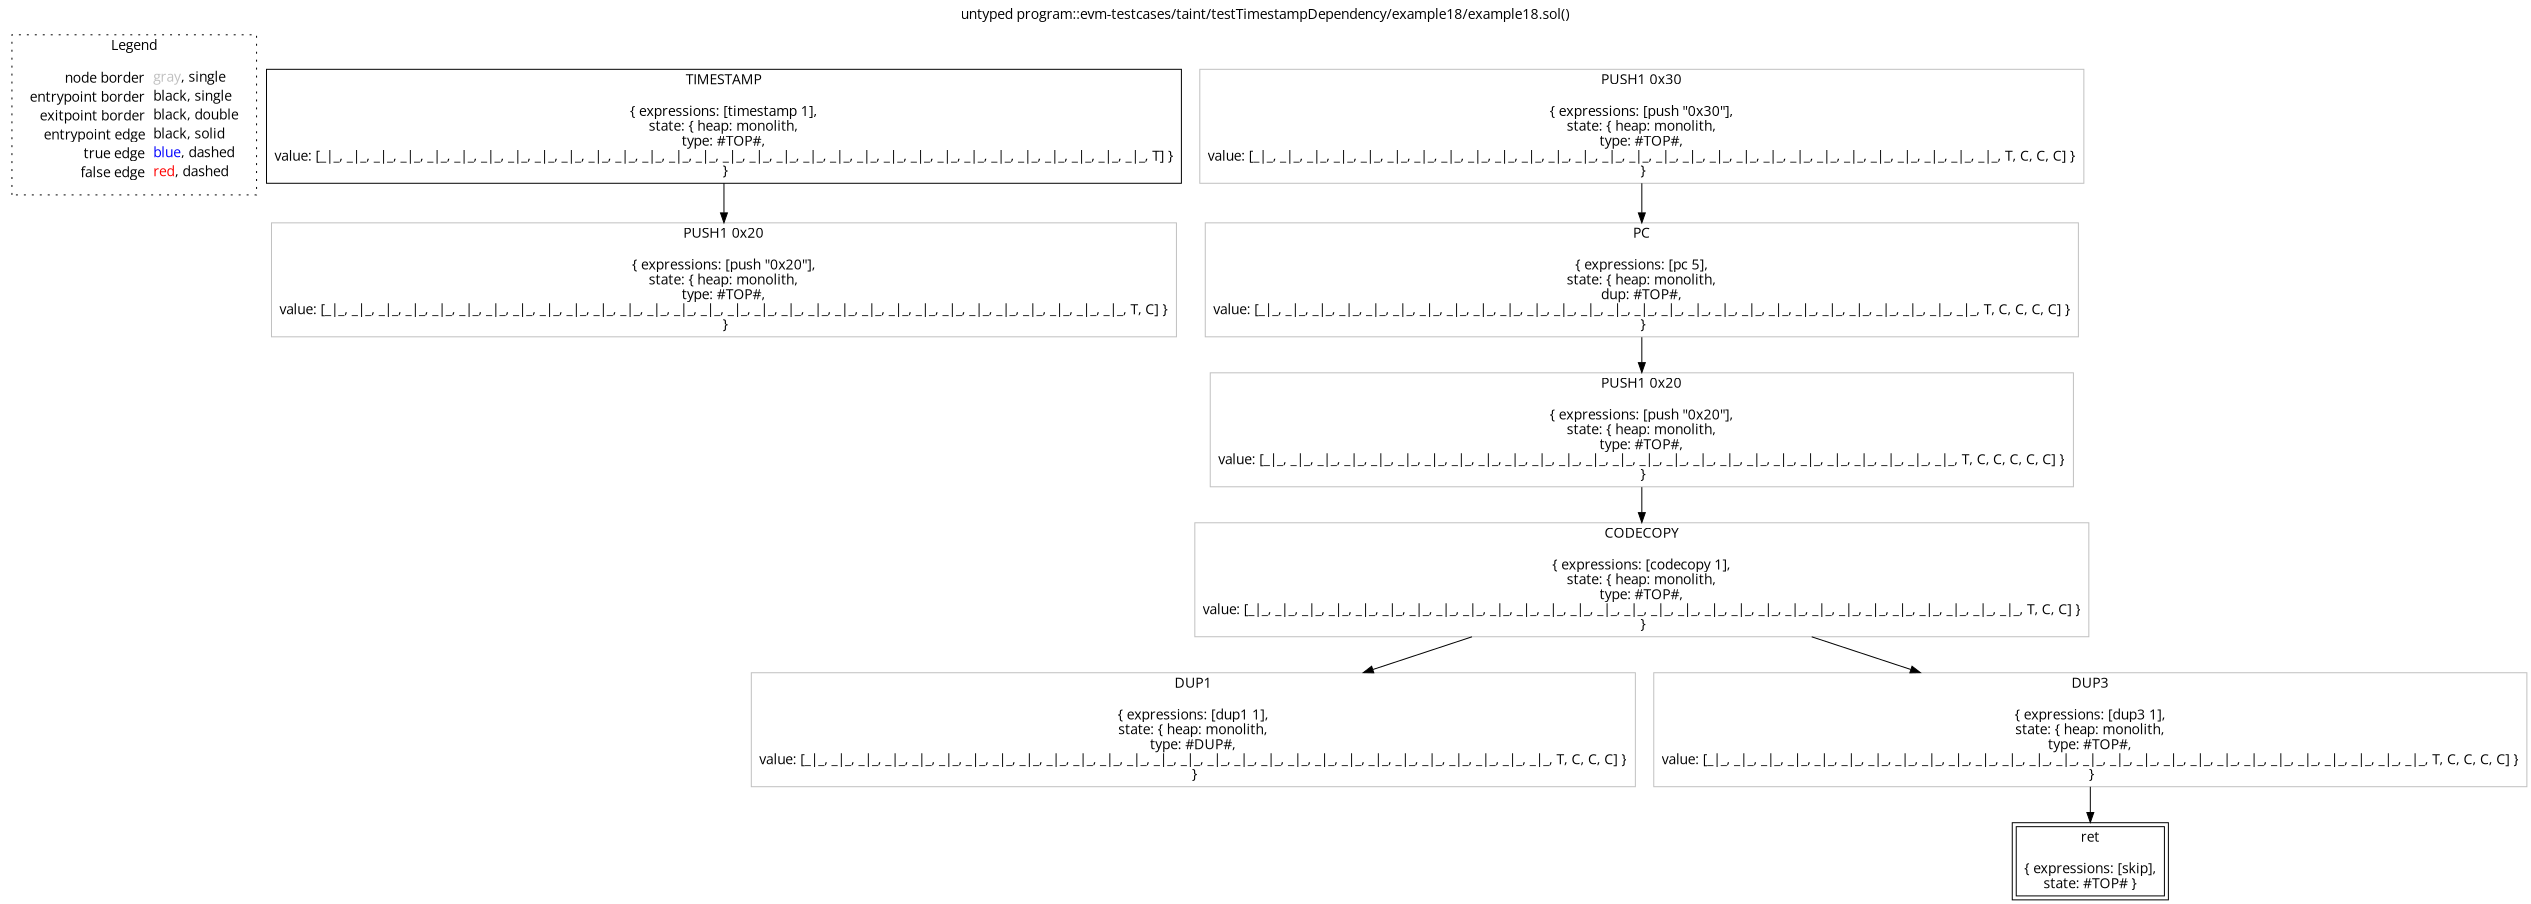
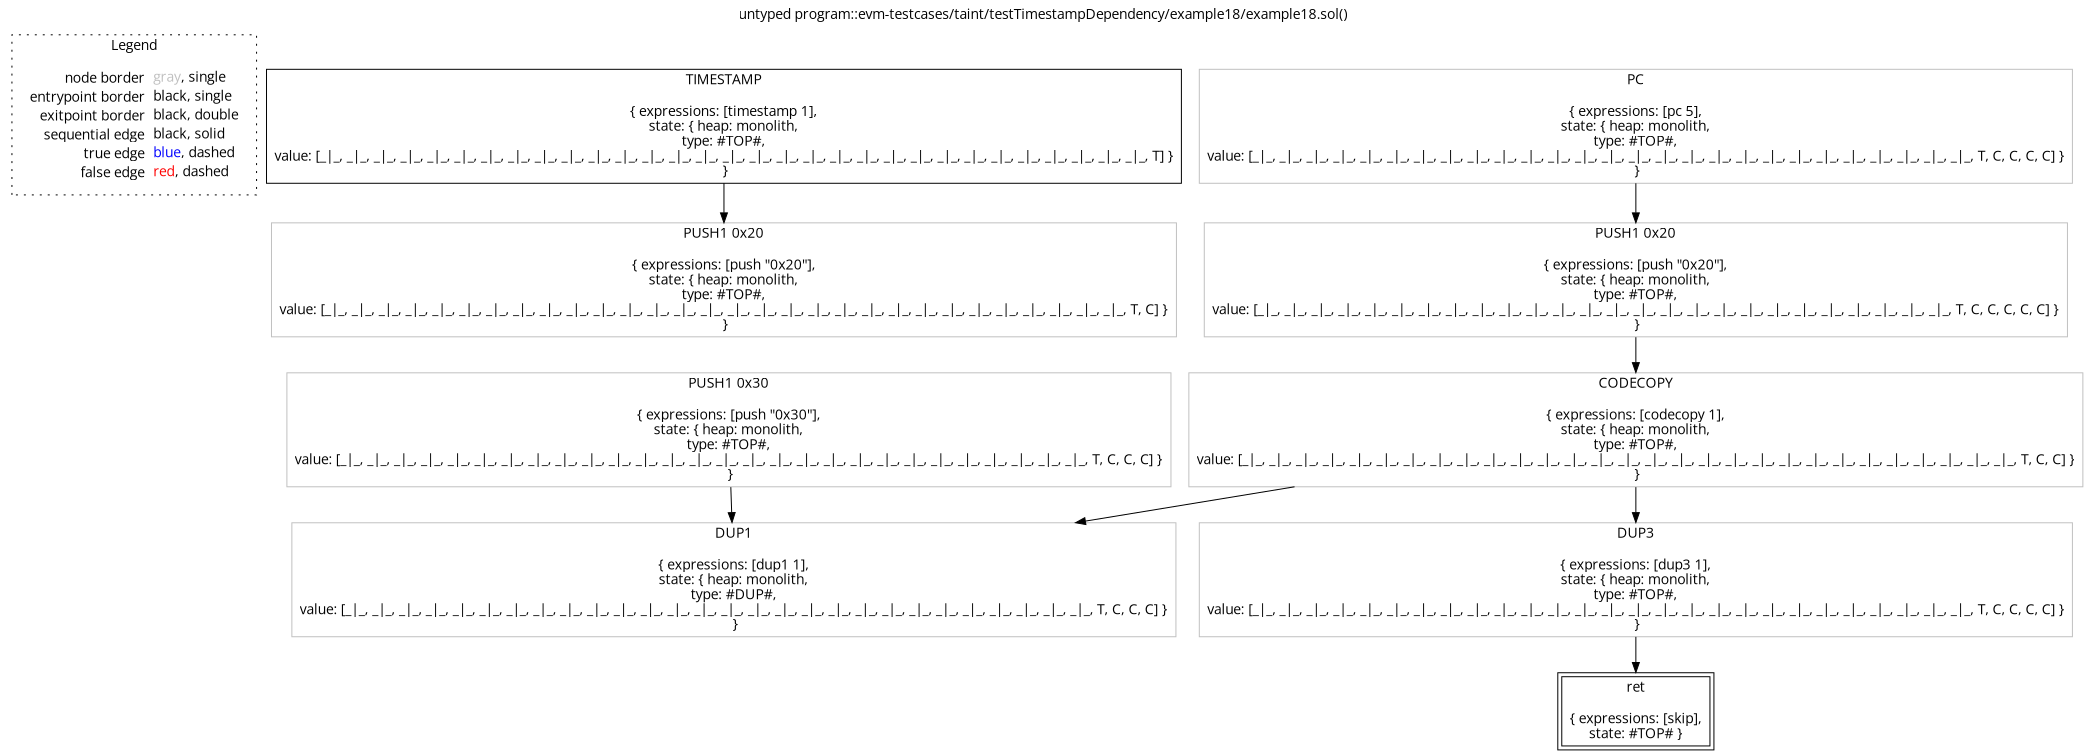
node "node border": text "entrypoint edge" -> "sequential edge"
edge "PUSH1 0x30" -> "PC": now "PUSH1 0x30" -> "DUP1"
node "PC": text "dup: #TOP#," -> "type: #TOP#,"
